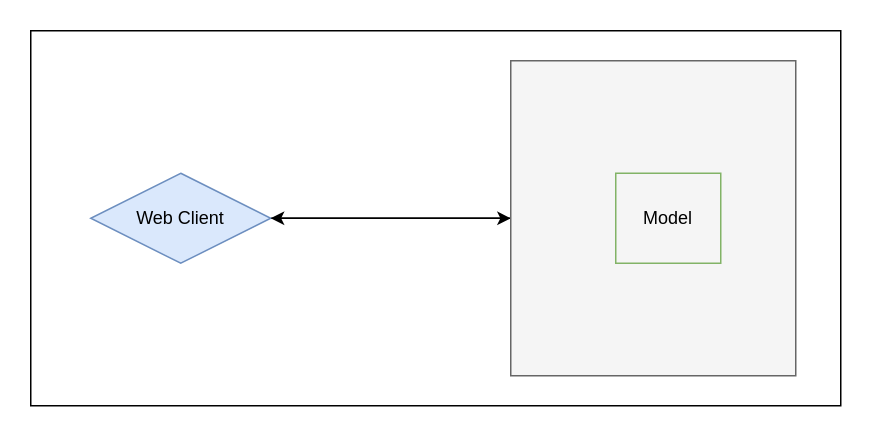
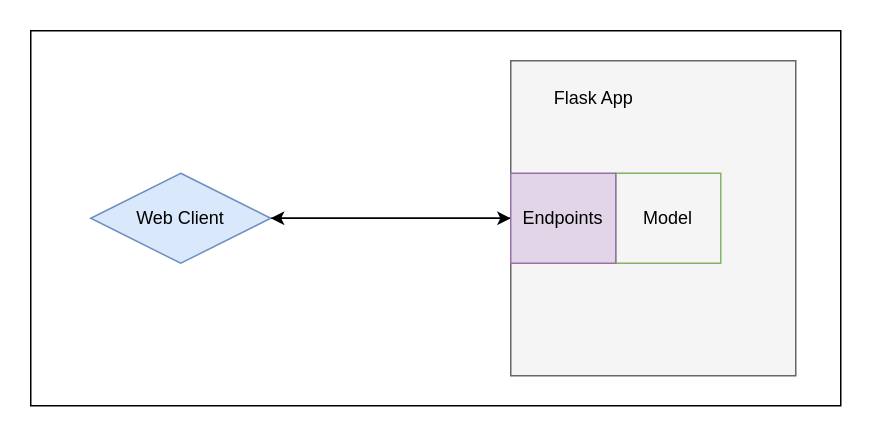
node "Flask App": added
node "Endpoints": added
